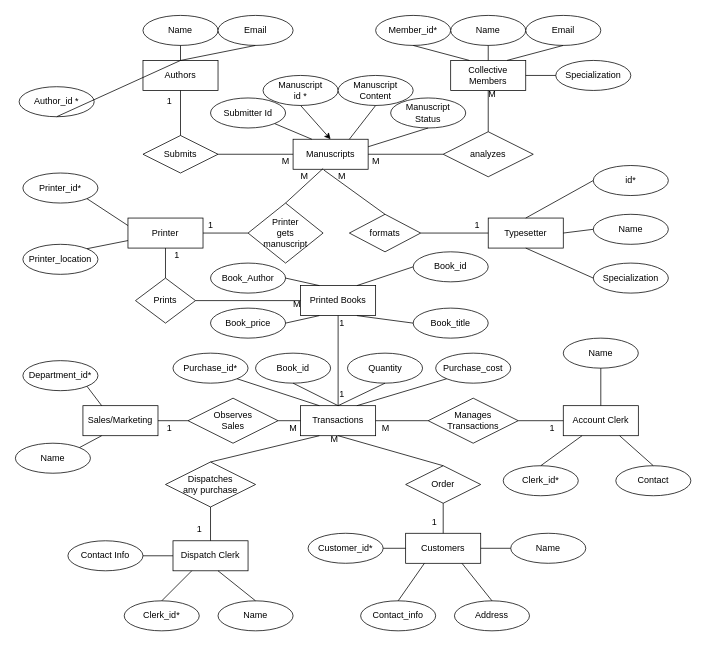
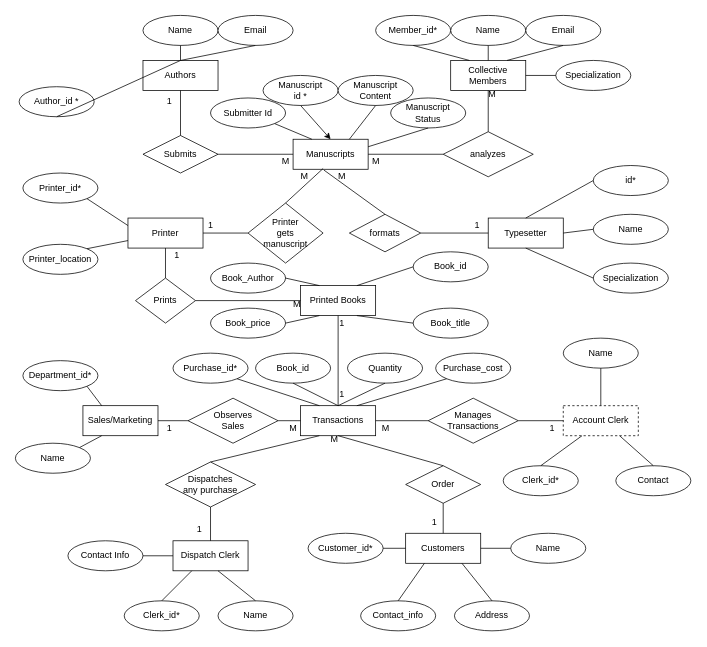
node "Account Clerk": style solid -> dashed
